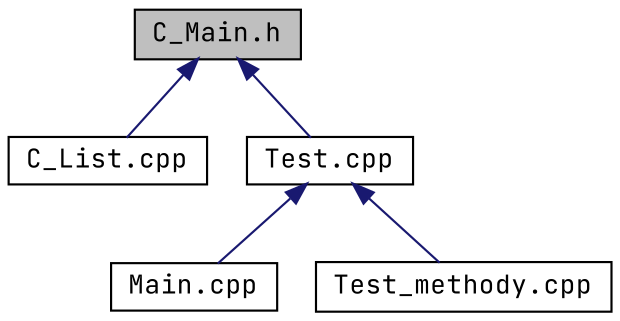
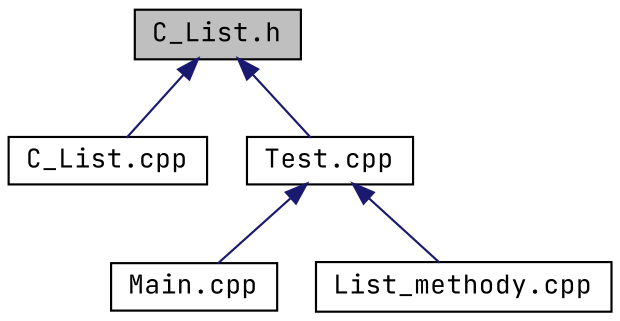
node "C_Main.h": label "C_Main.h" -> "C_List.h"
node "Test_methody.cpp": label "Test_methody.cpp" -> "List_methody.cpp"
